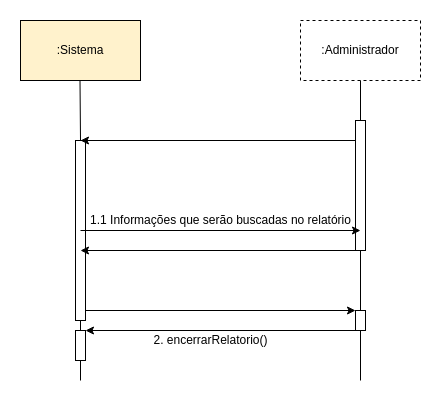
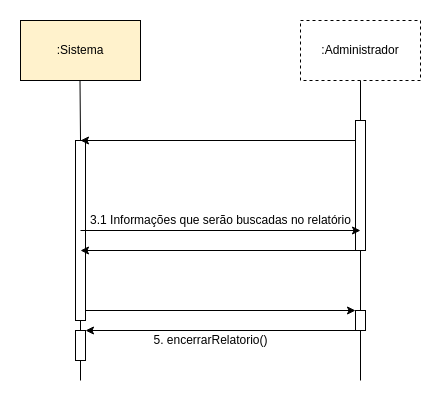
node "1.1 Informações que serão buscadas no relatório": label "1.1 Informações que serão buscadas no relatório" -> "3.1 Informações que serão buscadas no relatório"
node "2. encerrarRelatorio()": label "2. encerrarRelatorio()" -> "5. encerrarRelatorio()"
